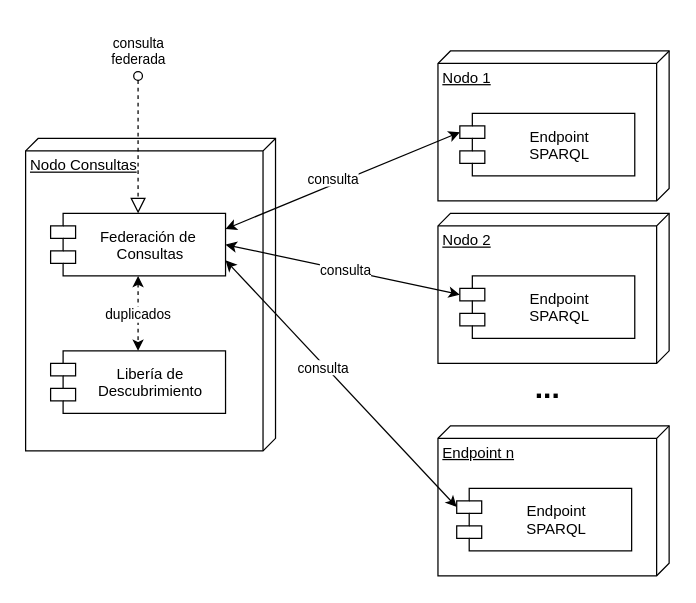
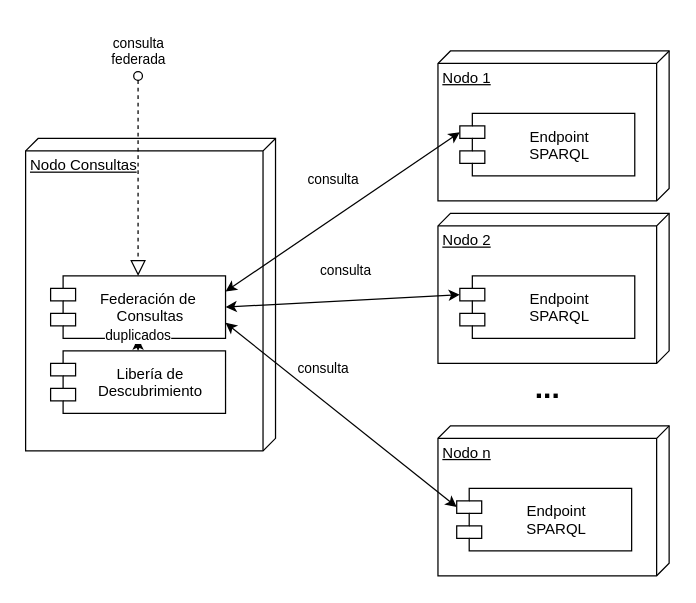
node "Federación de Consultas": moved (138, 244) -> (138, 307)
node "Endpoint n": label "Endpoint n" -> "Nodo n"
